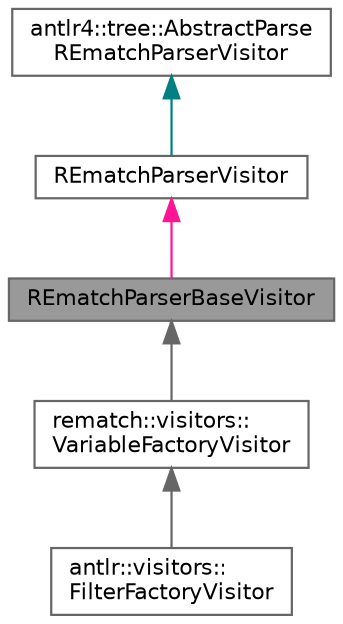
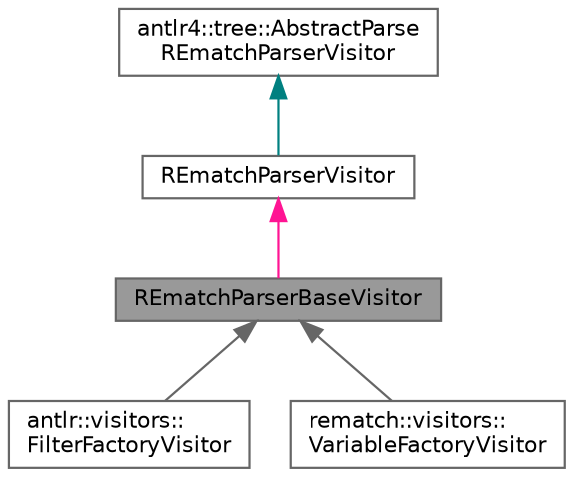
edge "antlr::visitors:: FilterFactoryVisitor" -> "rematch::visitors:: VariableFactoryVisitor": now "antlr::visitors:: FilterFactoryVisitor" -> "REmatchParserBaseVisitor"
